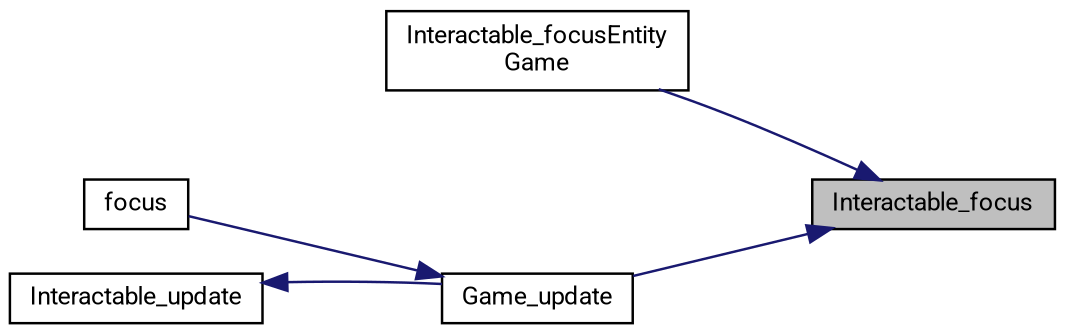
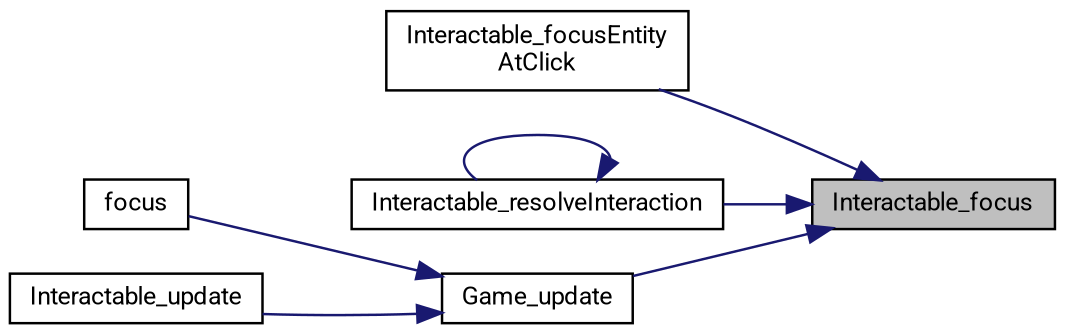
node "Interactable_focusEntity Game": label "Interactable_focusEntity Game" -> "Interactable_focusEntity AtClick"
node "Interactable_resolveInteraction": added
edge "Game_update" -> "Interactable_update": reversed
